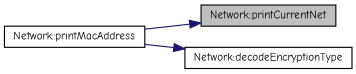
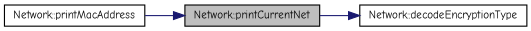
edge "Network::printMacAddress" -> "Network::decodeEncryptionType": now "Network::printCurrentNet" -> "Network::decodeEncryptionType"
